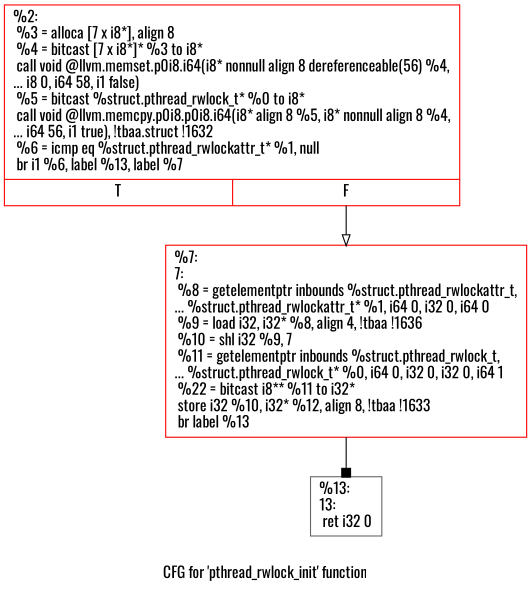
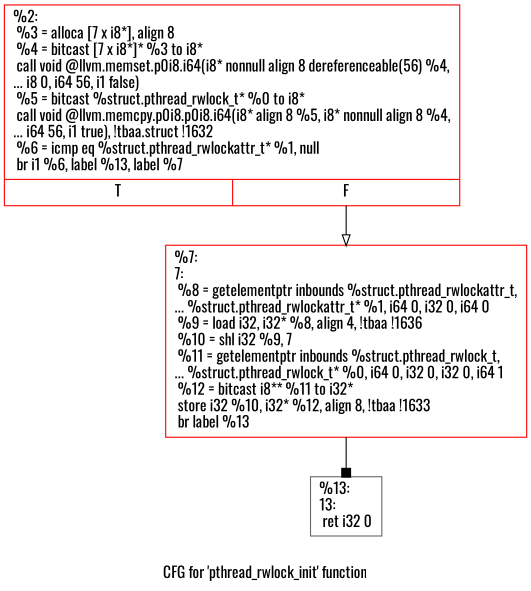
node "%2:": text "... i8 0, i64 58, i1 false)" -> "... i8 0, i64 56, i1 false)"
node "%7:": text "%22 = bitcast i8** %11 to i32*" -> "%12 = bitcast i8** %11 to i32*"
